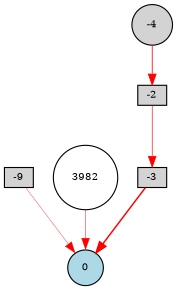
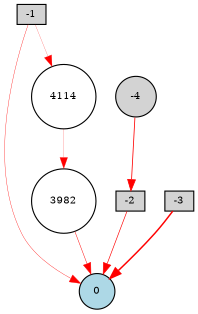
node "4114": added
edge "-2" -> "-3": now "-2" -> "0"
node "-9": label "-9" -> "-1"
